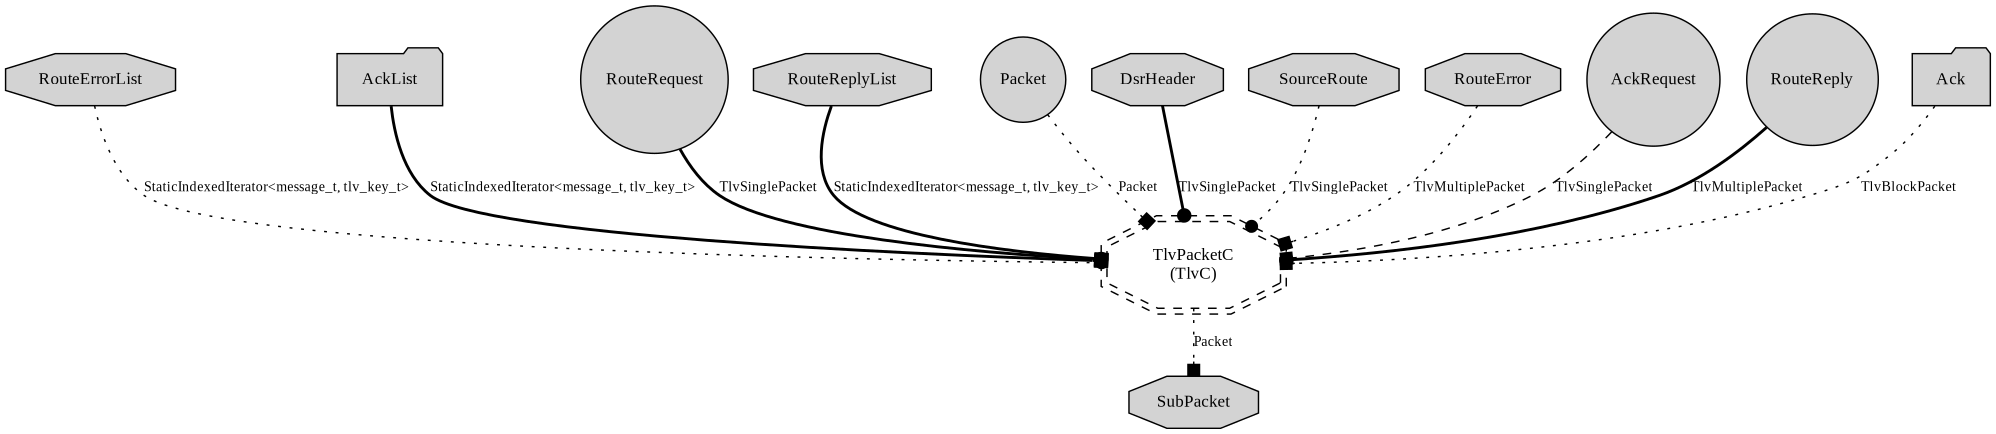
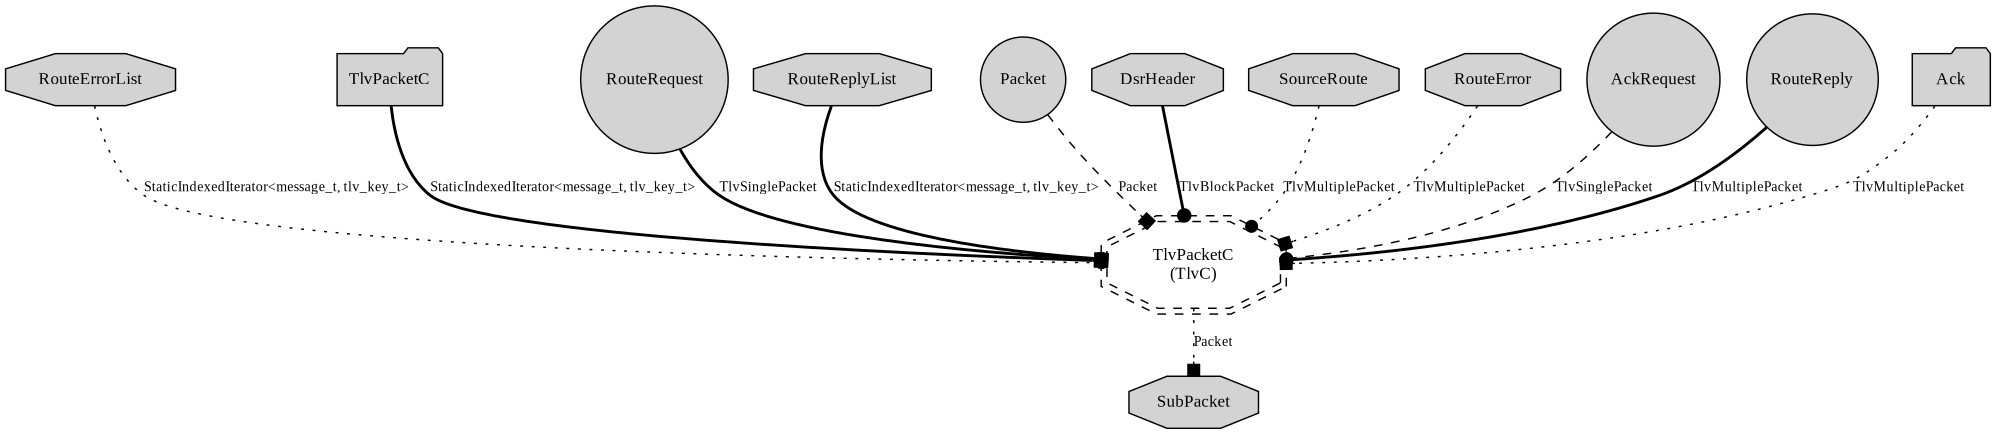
node "AckList": label "AckList" -> "TlvPacketC"
edge "Packet" -> "TlvPacketC (TlvC)": style dotted -> dashed
edge "DsrHeader" -> "TlvPacketC (TlvC)": label "TlvSinglePacket" -> "TlvBlockPacket"
edge "SourceRoute" -> "TlvPacketC (TlvC)": label "TlvSinglePacket" -> "TlvMultiplePacket"
edge "Ack" -> "TlvPacketC (TlvC)": label "TlvBlockPacket" -> "TlvMultiplePacket"
edge "AckRequest" -> "TlvPacketC (TlvC)": arrowhead box -> dot
